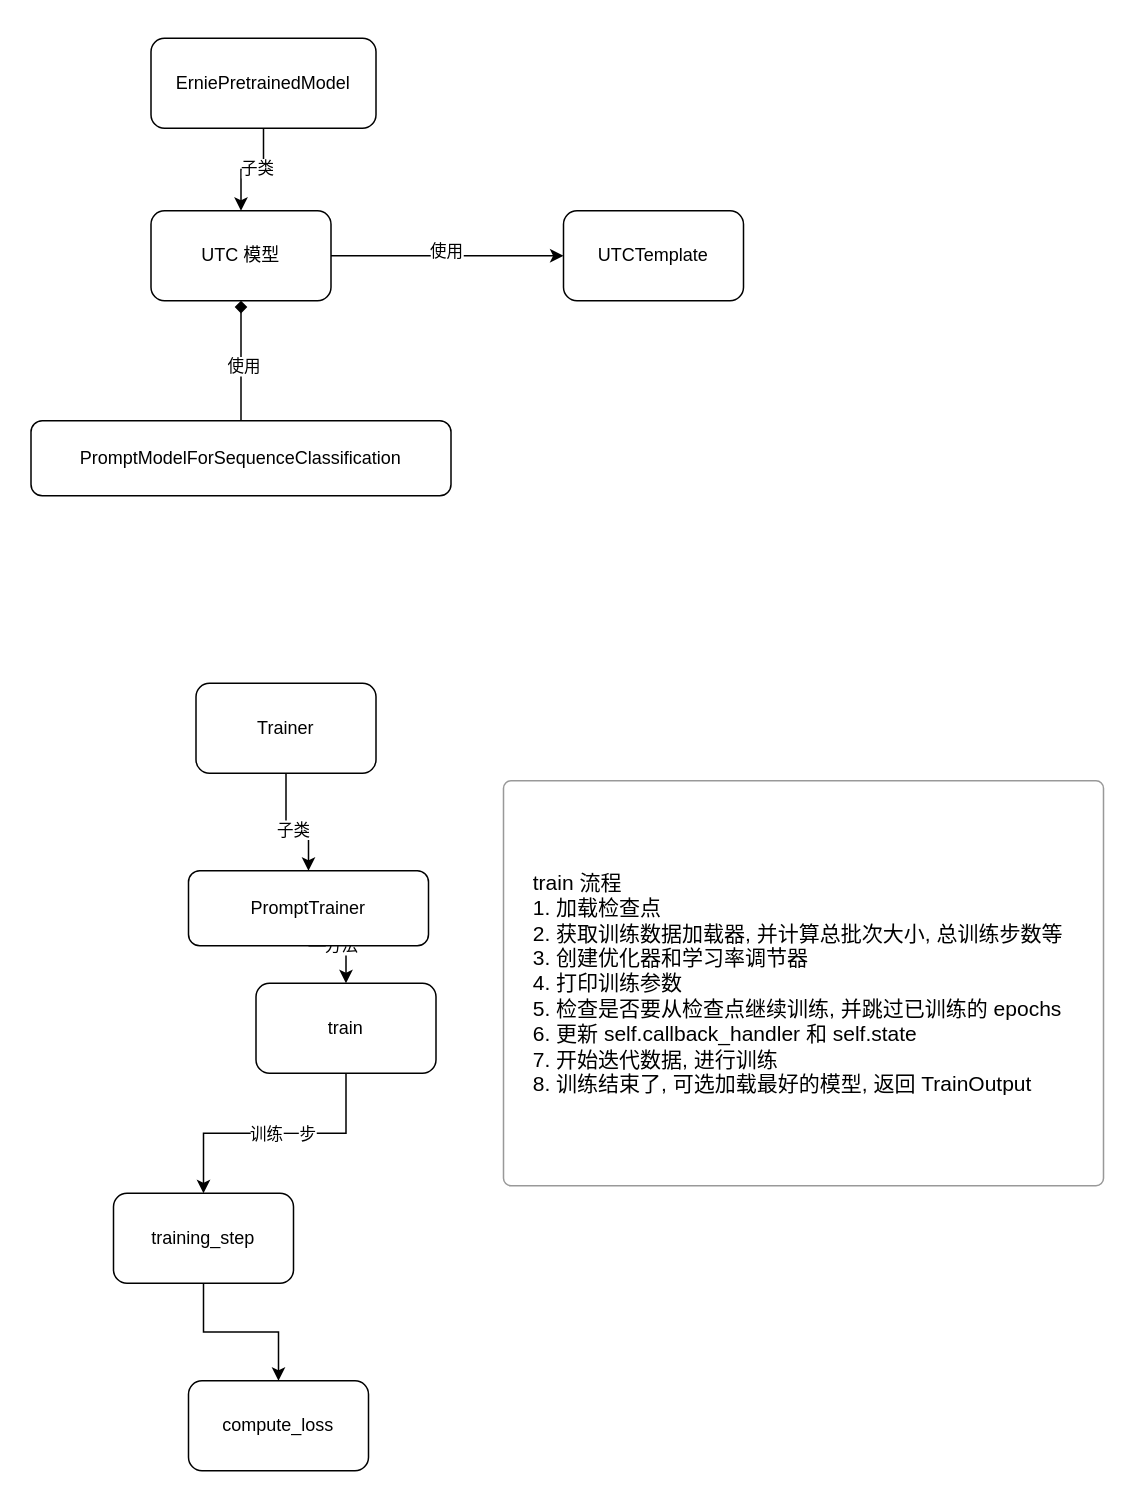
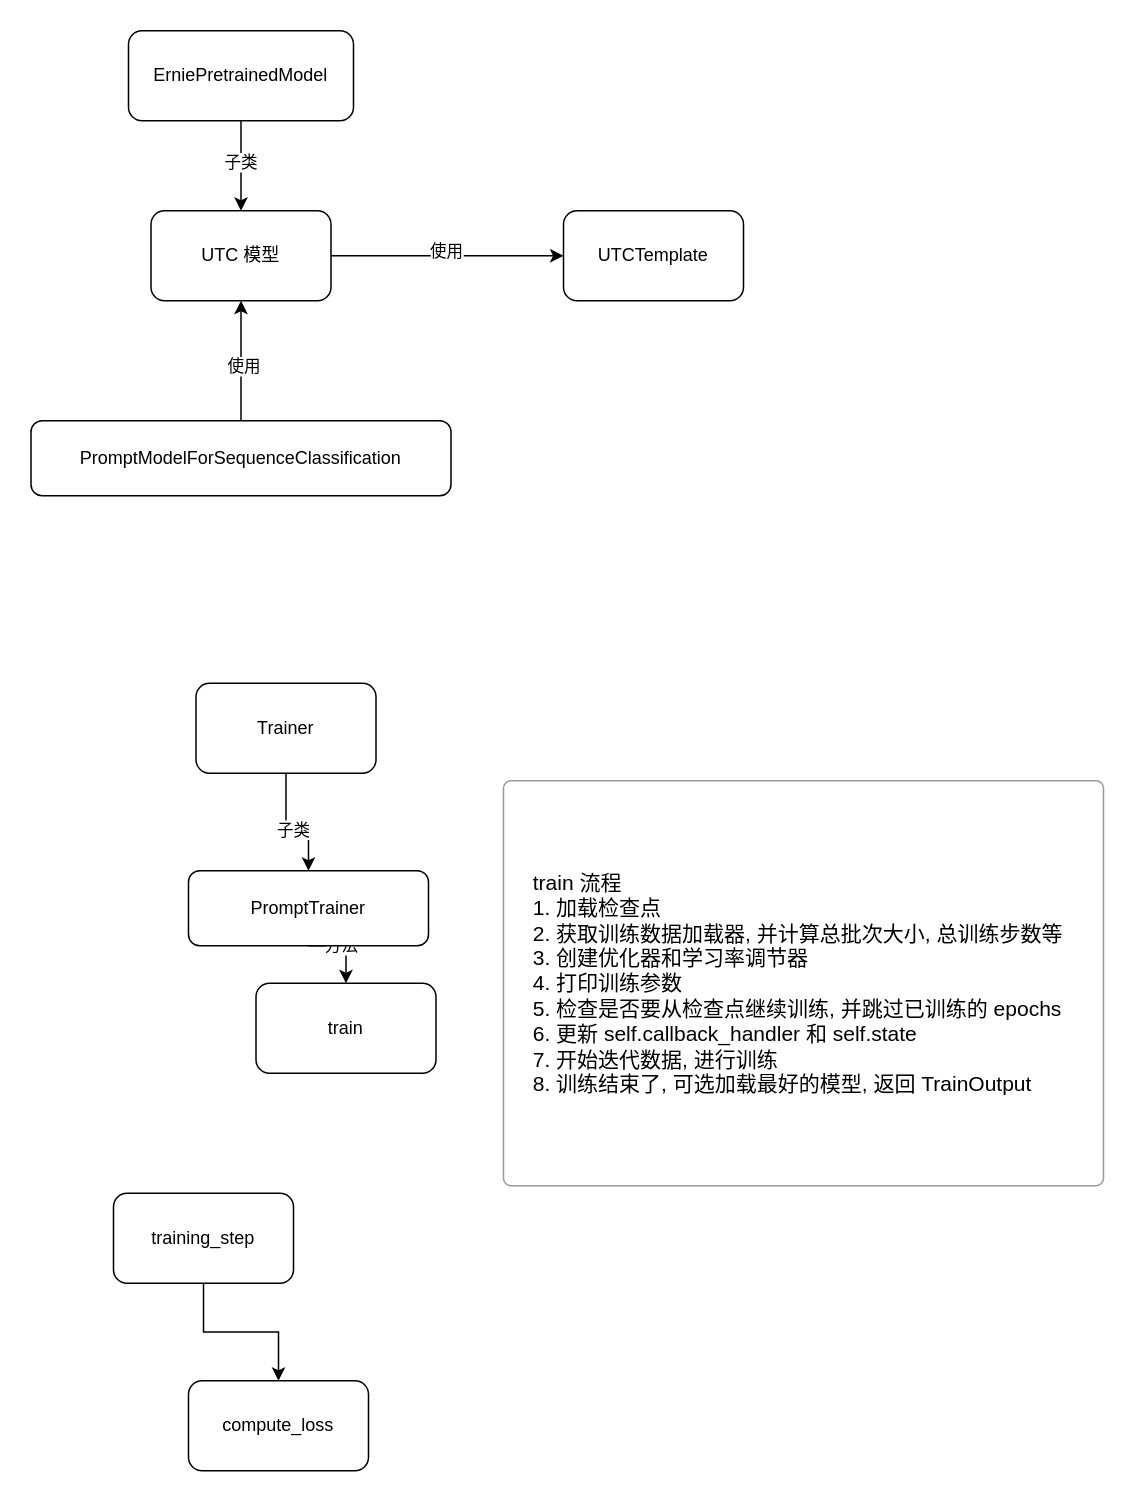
node "ErniePretrainedModel": moved (263, 83) -> (241, 76)
edge "PromptModelForSequenceClassification" -> "UTC 模型": arrowhead diamond -> classic
edge "train" -> "training_step": removed, label "训练一步"
